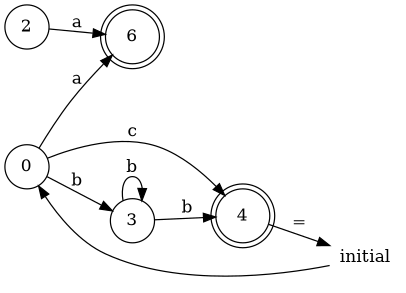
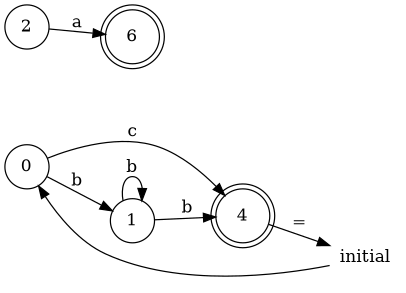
edge "0" -> "6": removed, label "a"
node "3": label "3" -> "1"
